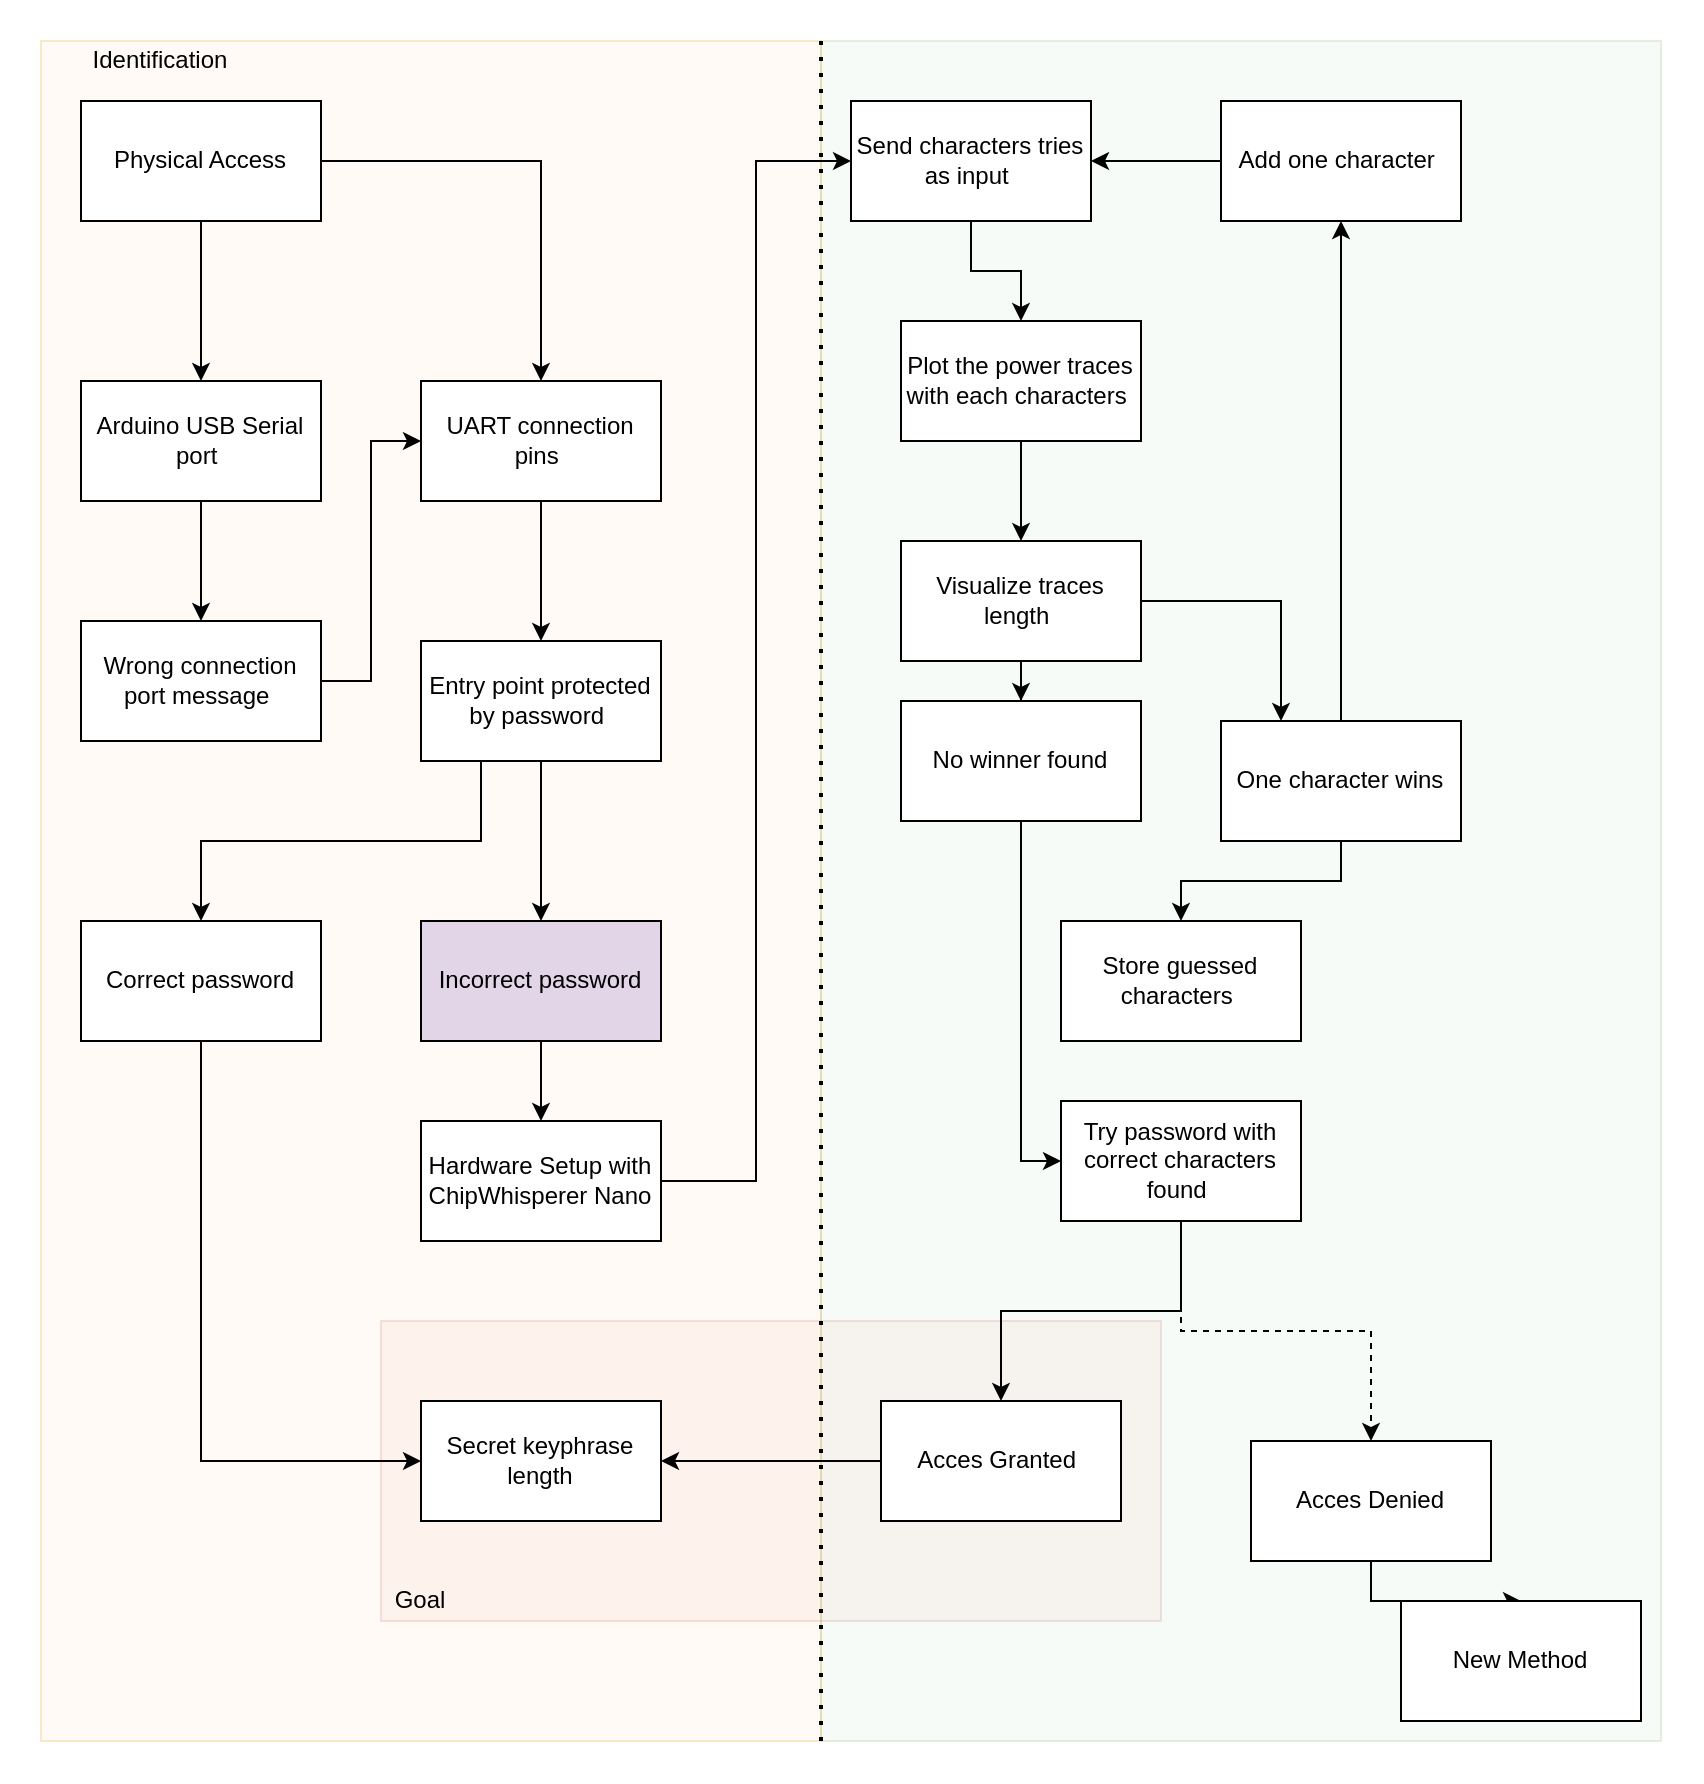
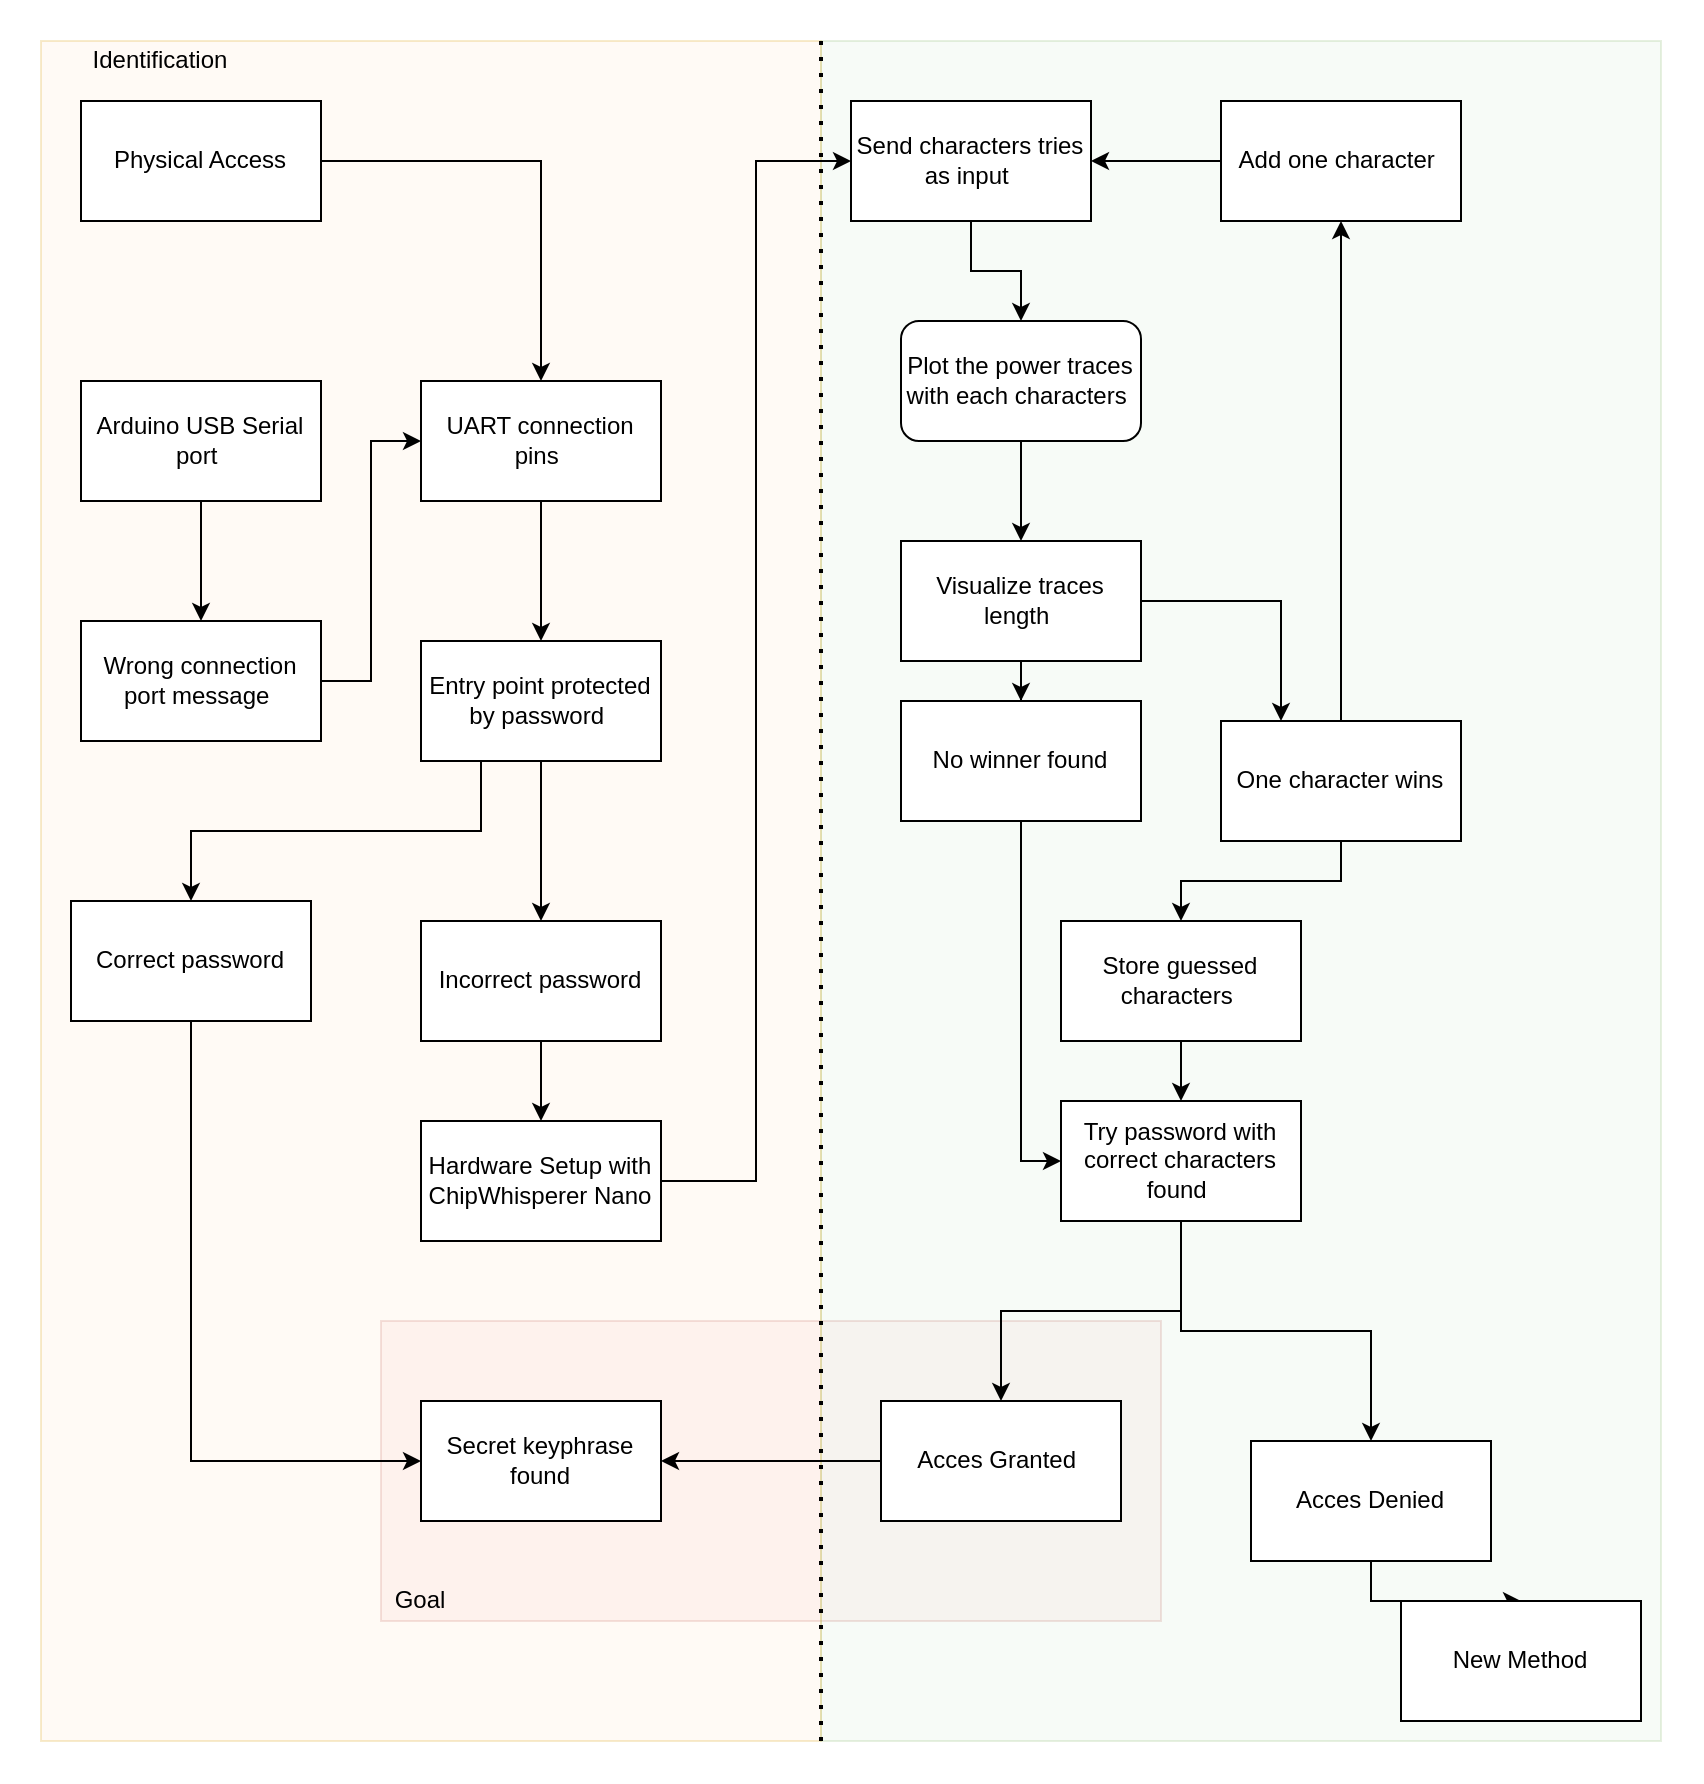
edge "Physical Access" -> "Arduino USB Serial port": removed
node "Plot the power traces with each characters": shape rectangle -> rounded rectangle
node "Correct password": moved (201, 981) -> (191, 961)
node "Incorrect password": fillcolor #e1d5e7 -> #ffffff
edge "Store guessed characters" -> "Try password with correct characters found": added
edge "Try password with correct characters found" -> "Acces Denied": style dashed -> solid
node "Secret keyphrase length": label "Secret keyphrase length" -> "Secret keyphrase found"
